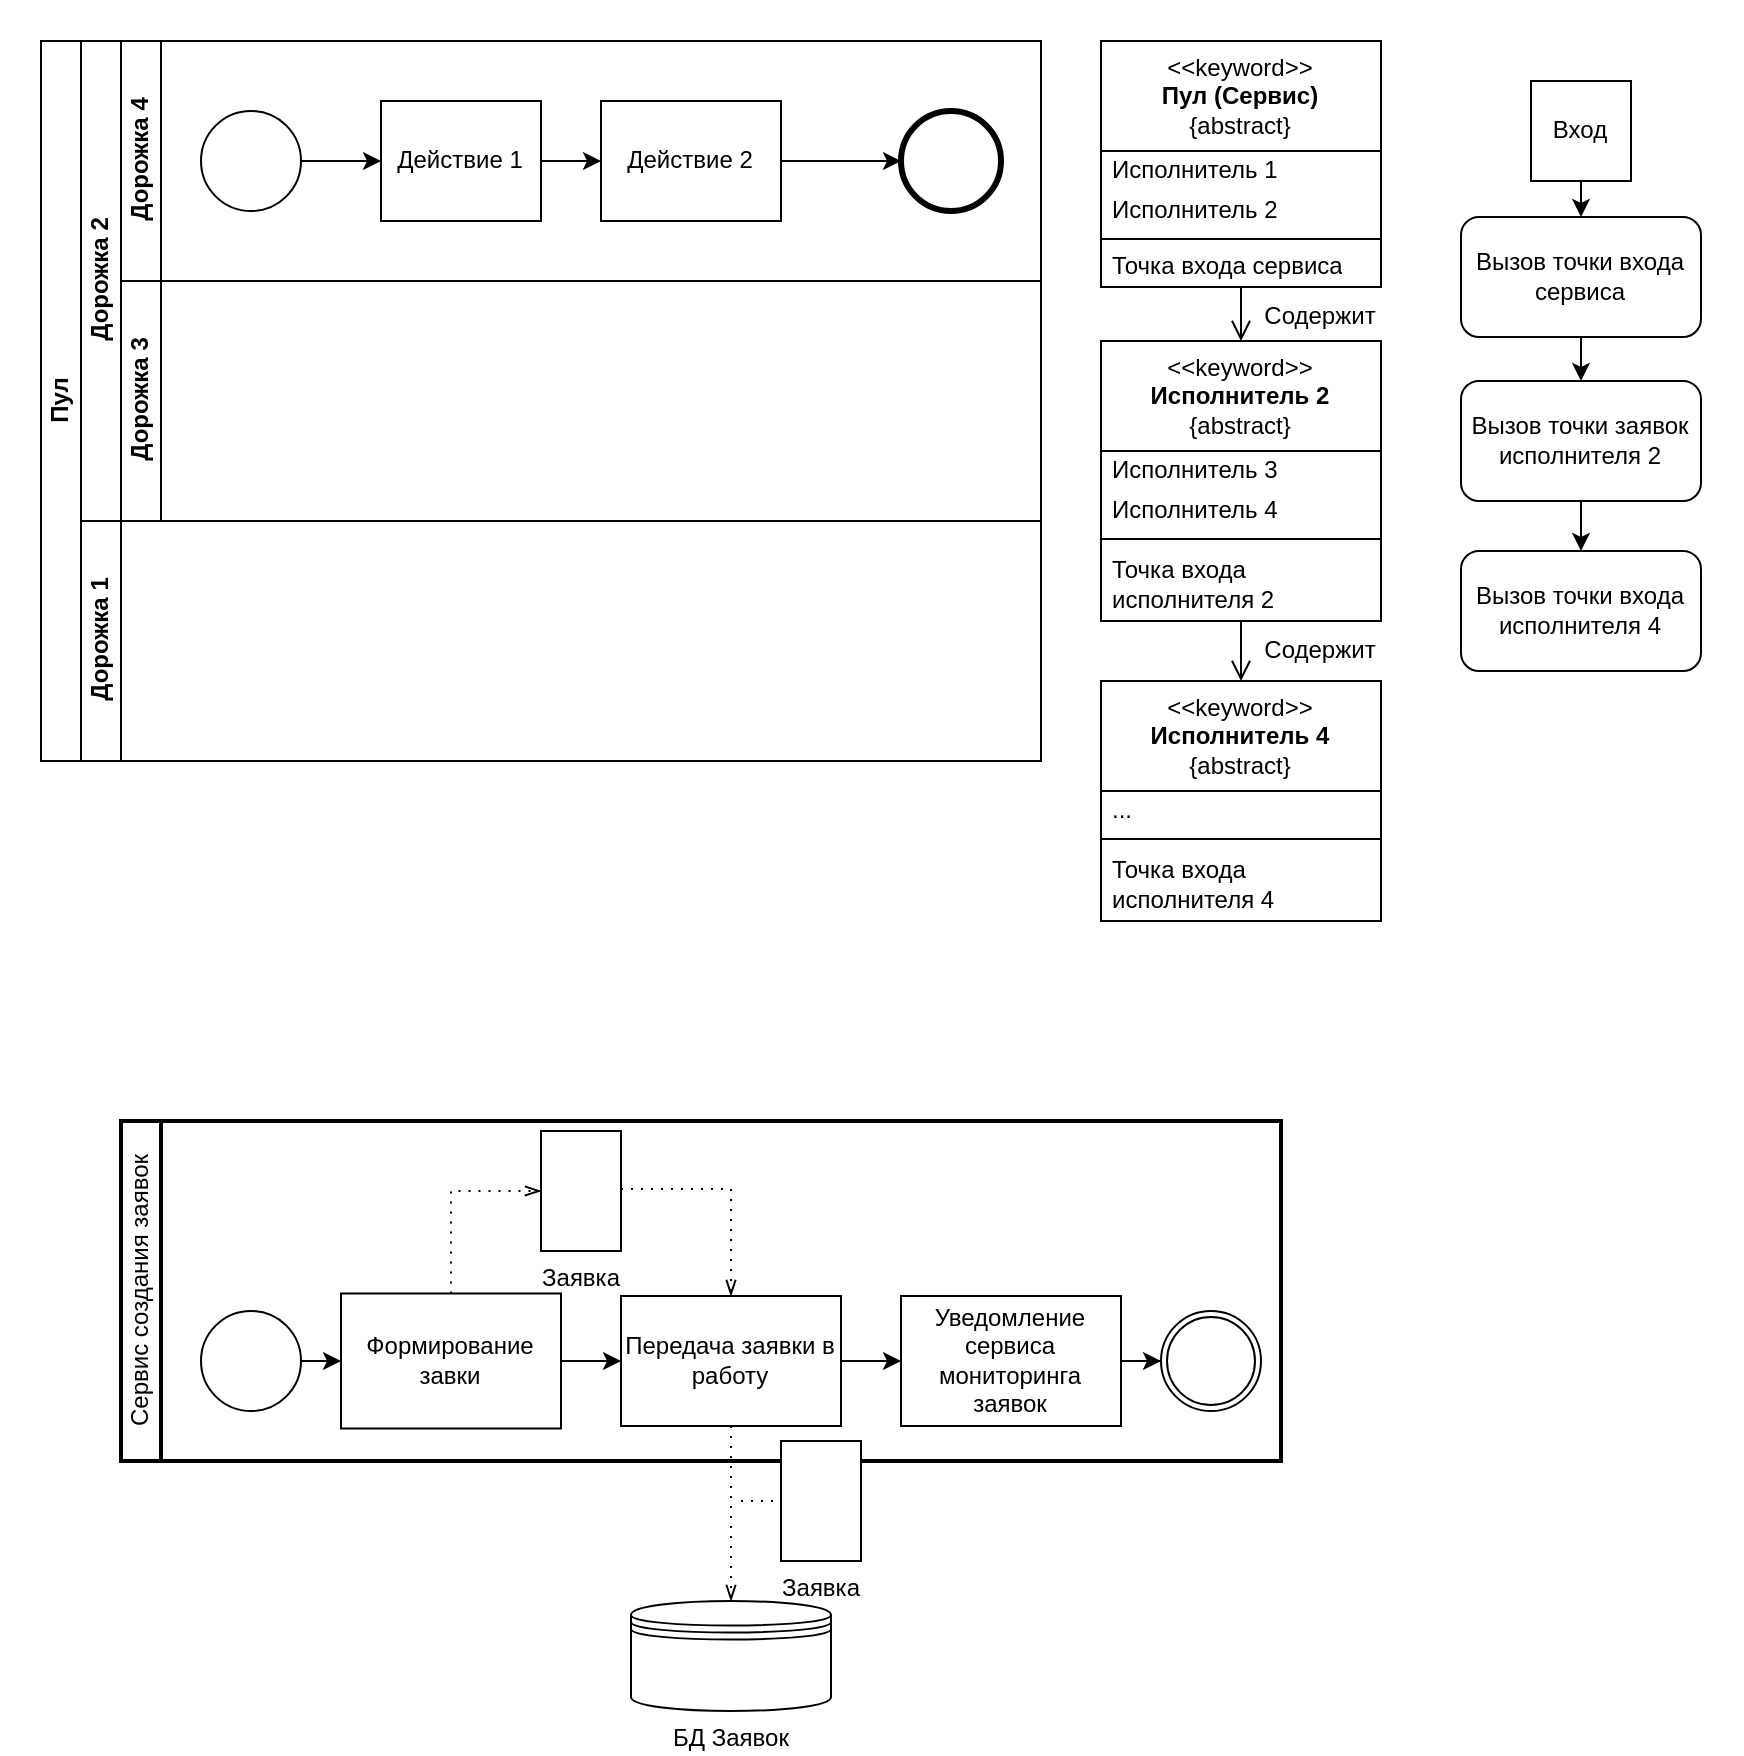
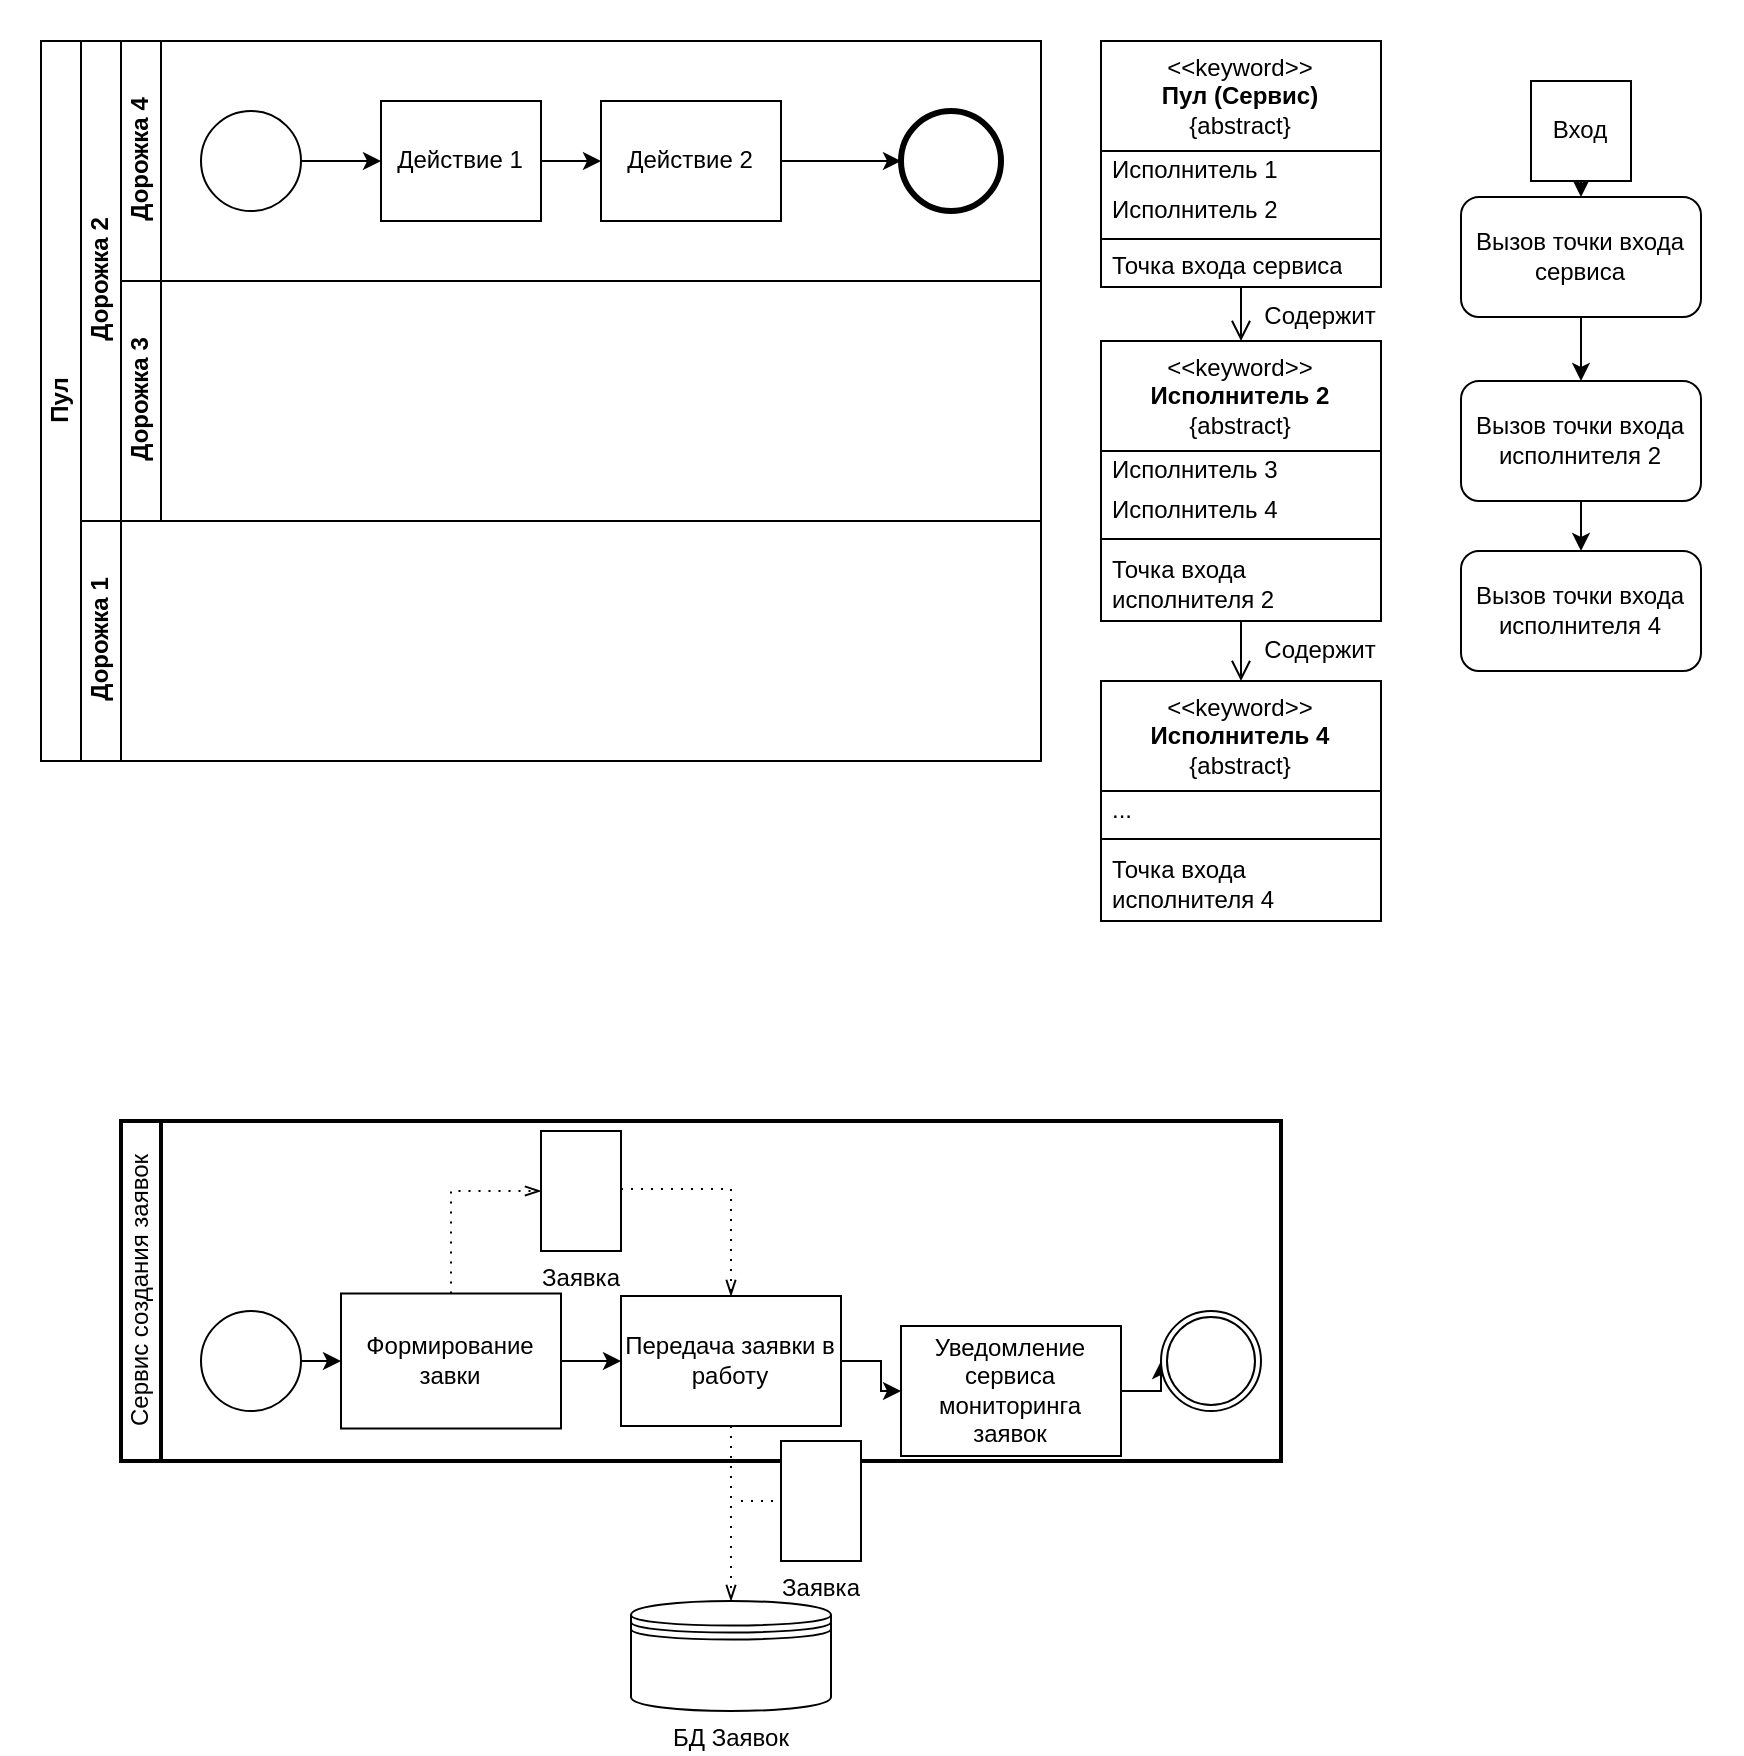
node "Вызов точки входа сервиса": moved (1581, 277) -> (1581, 257)
node "Вызов точки заявок исполнителя 2": label "Вызов точки заявок исполнителя 2" -> "Вызов точки входа исполнителя 2"
node "Уведомление сервиса мониторинга заявок": moved (1011, 1361) -> (1011, 1391)
